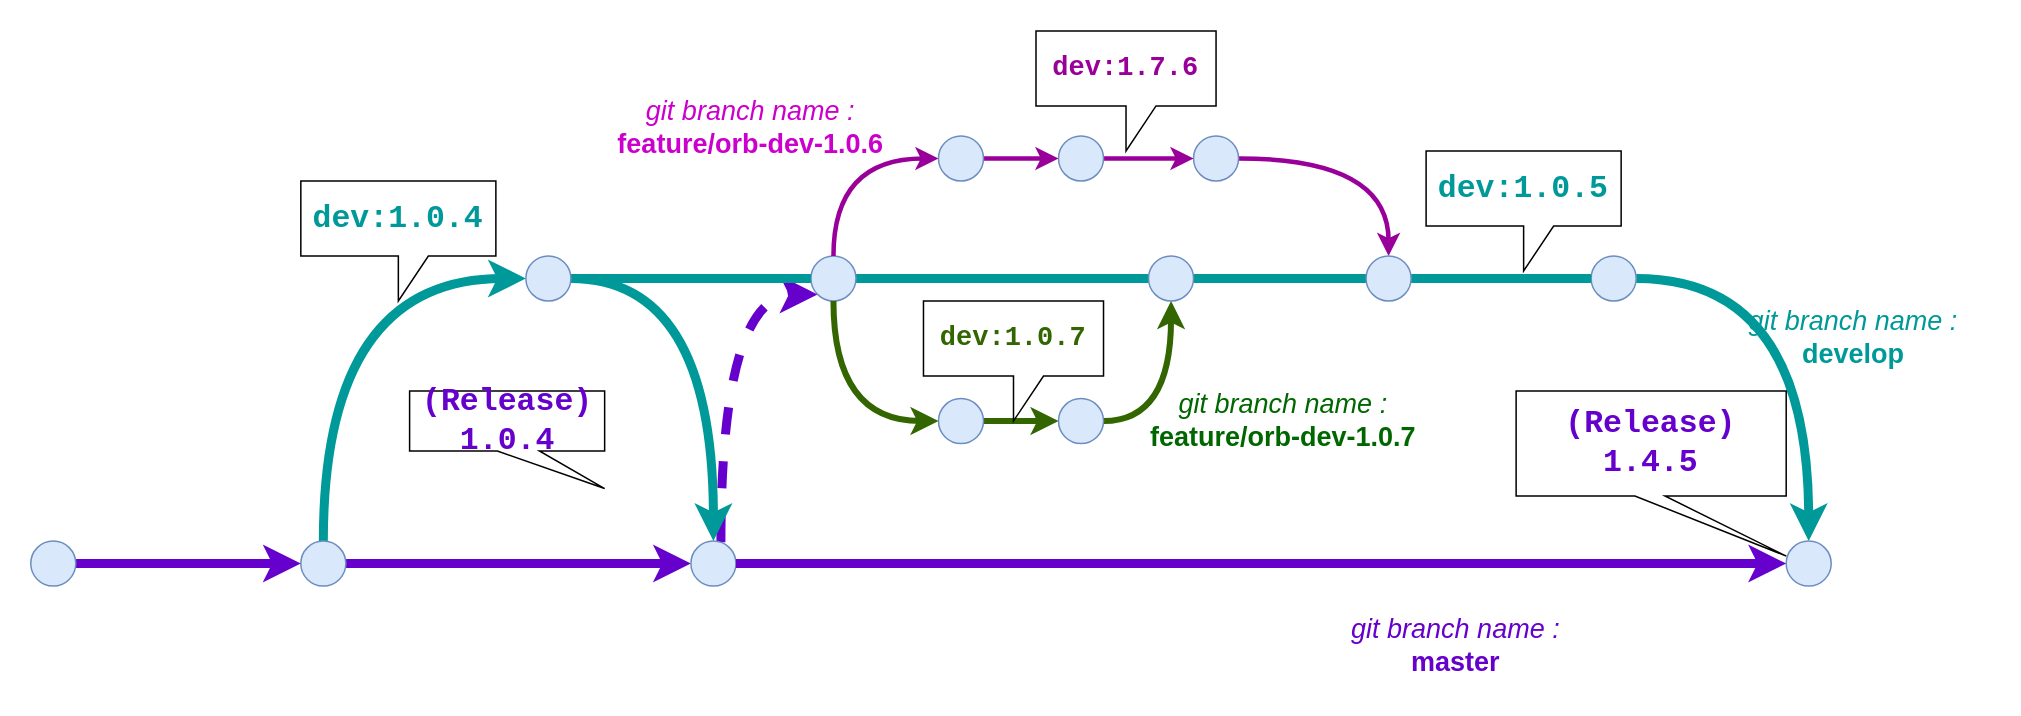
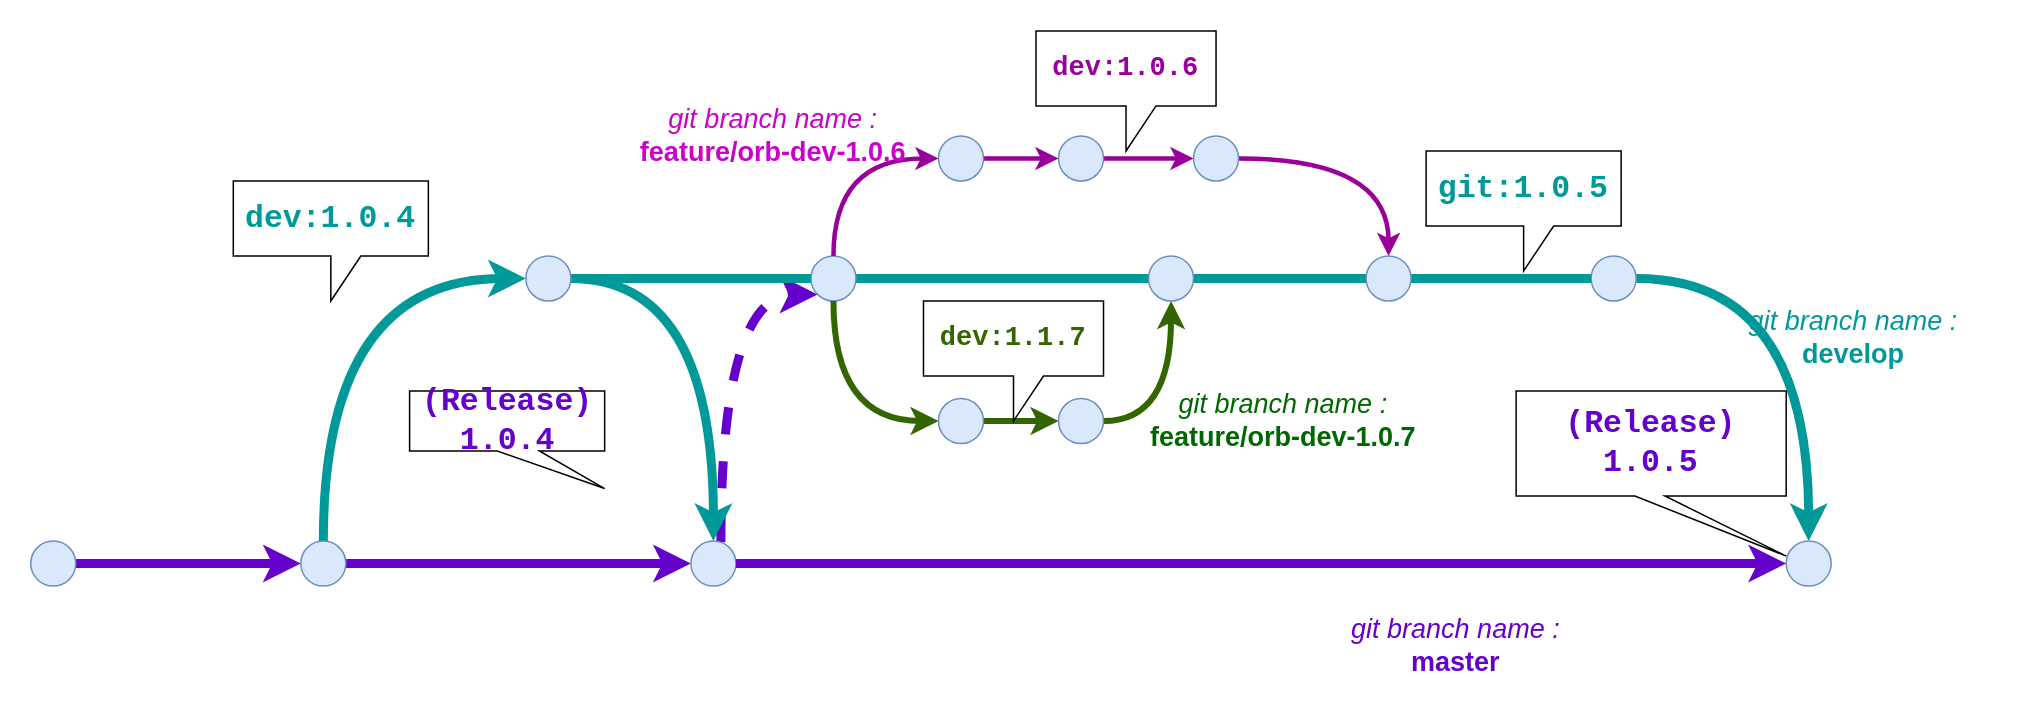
node "dev:1.7.6": label "dev:1.7.6" -> "dev:1.0.6"
node "git branch name : feature/orb-dev-1.0.6": moved (751, 128) -> (773, 136)
node "dev:1.0.5": label "dev:1.0.5" -> "git:1.0.5"
node "dev:1.0.4": moved (398, 241) -> (331, 241)
node "dev:1.0.7": label "dev:1.0.7" -> "dev:1.1.7"
node "(Release) 1.4.5": label "(Release) 1.4.5" -> "(Release) 1.0.5"
